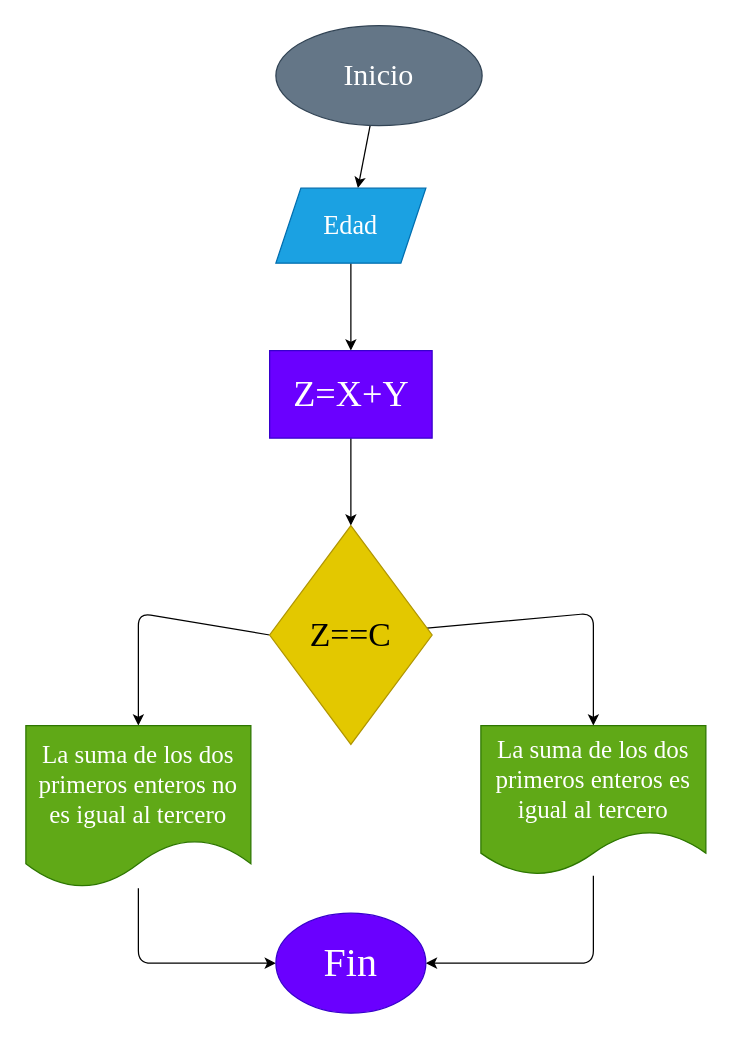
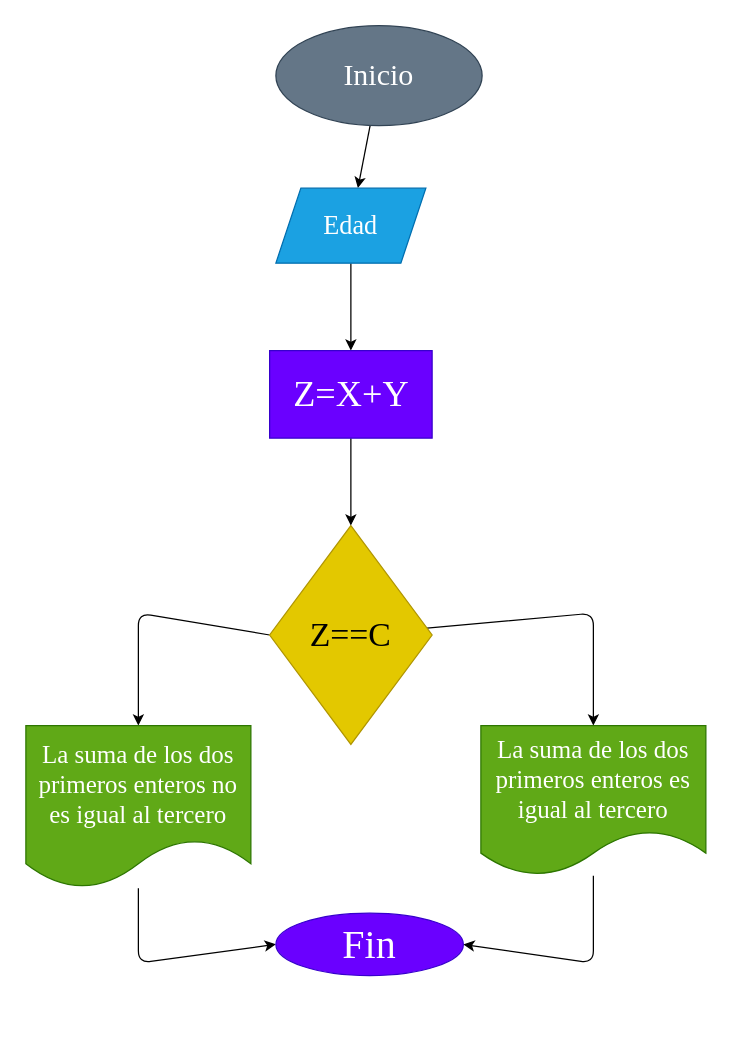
node "Fin": size 150x100 -> 188x63
